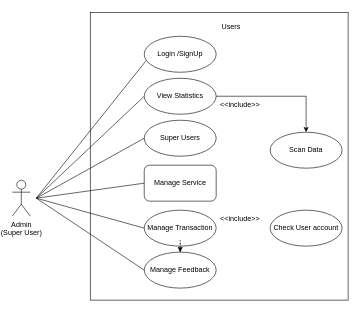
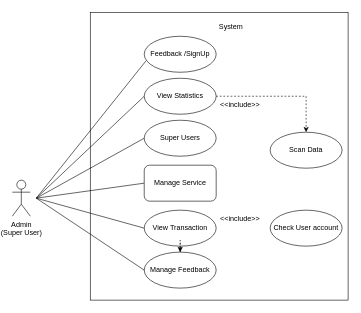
node "Users": label "Users" -> "System"
node "Login /SignUp": label "Login /SignUp" -> "Feedback /SignUp"
edge "View Statistics" -> "Scan Data": style solid -> dashed
node "Manage Transaction": label "Manage Transaction" -> "View Transaction"
